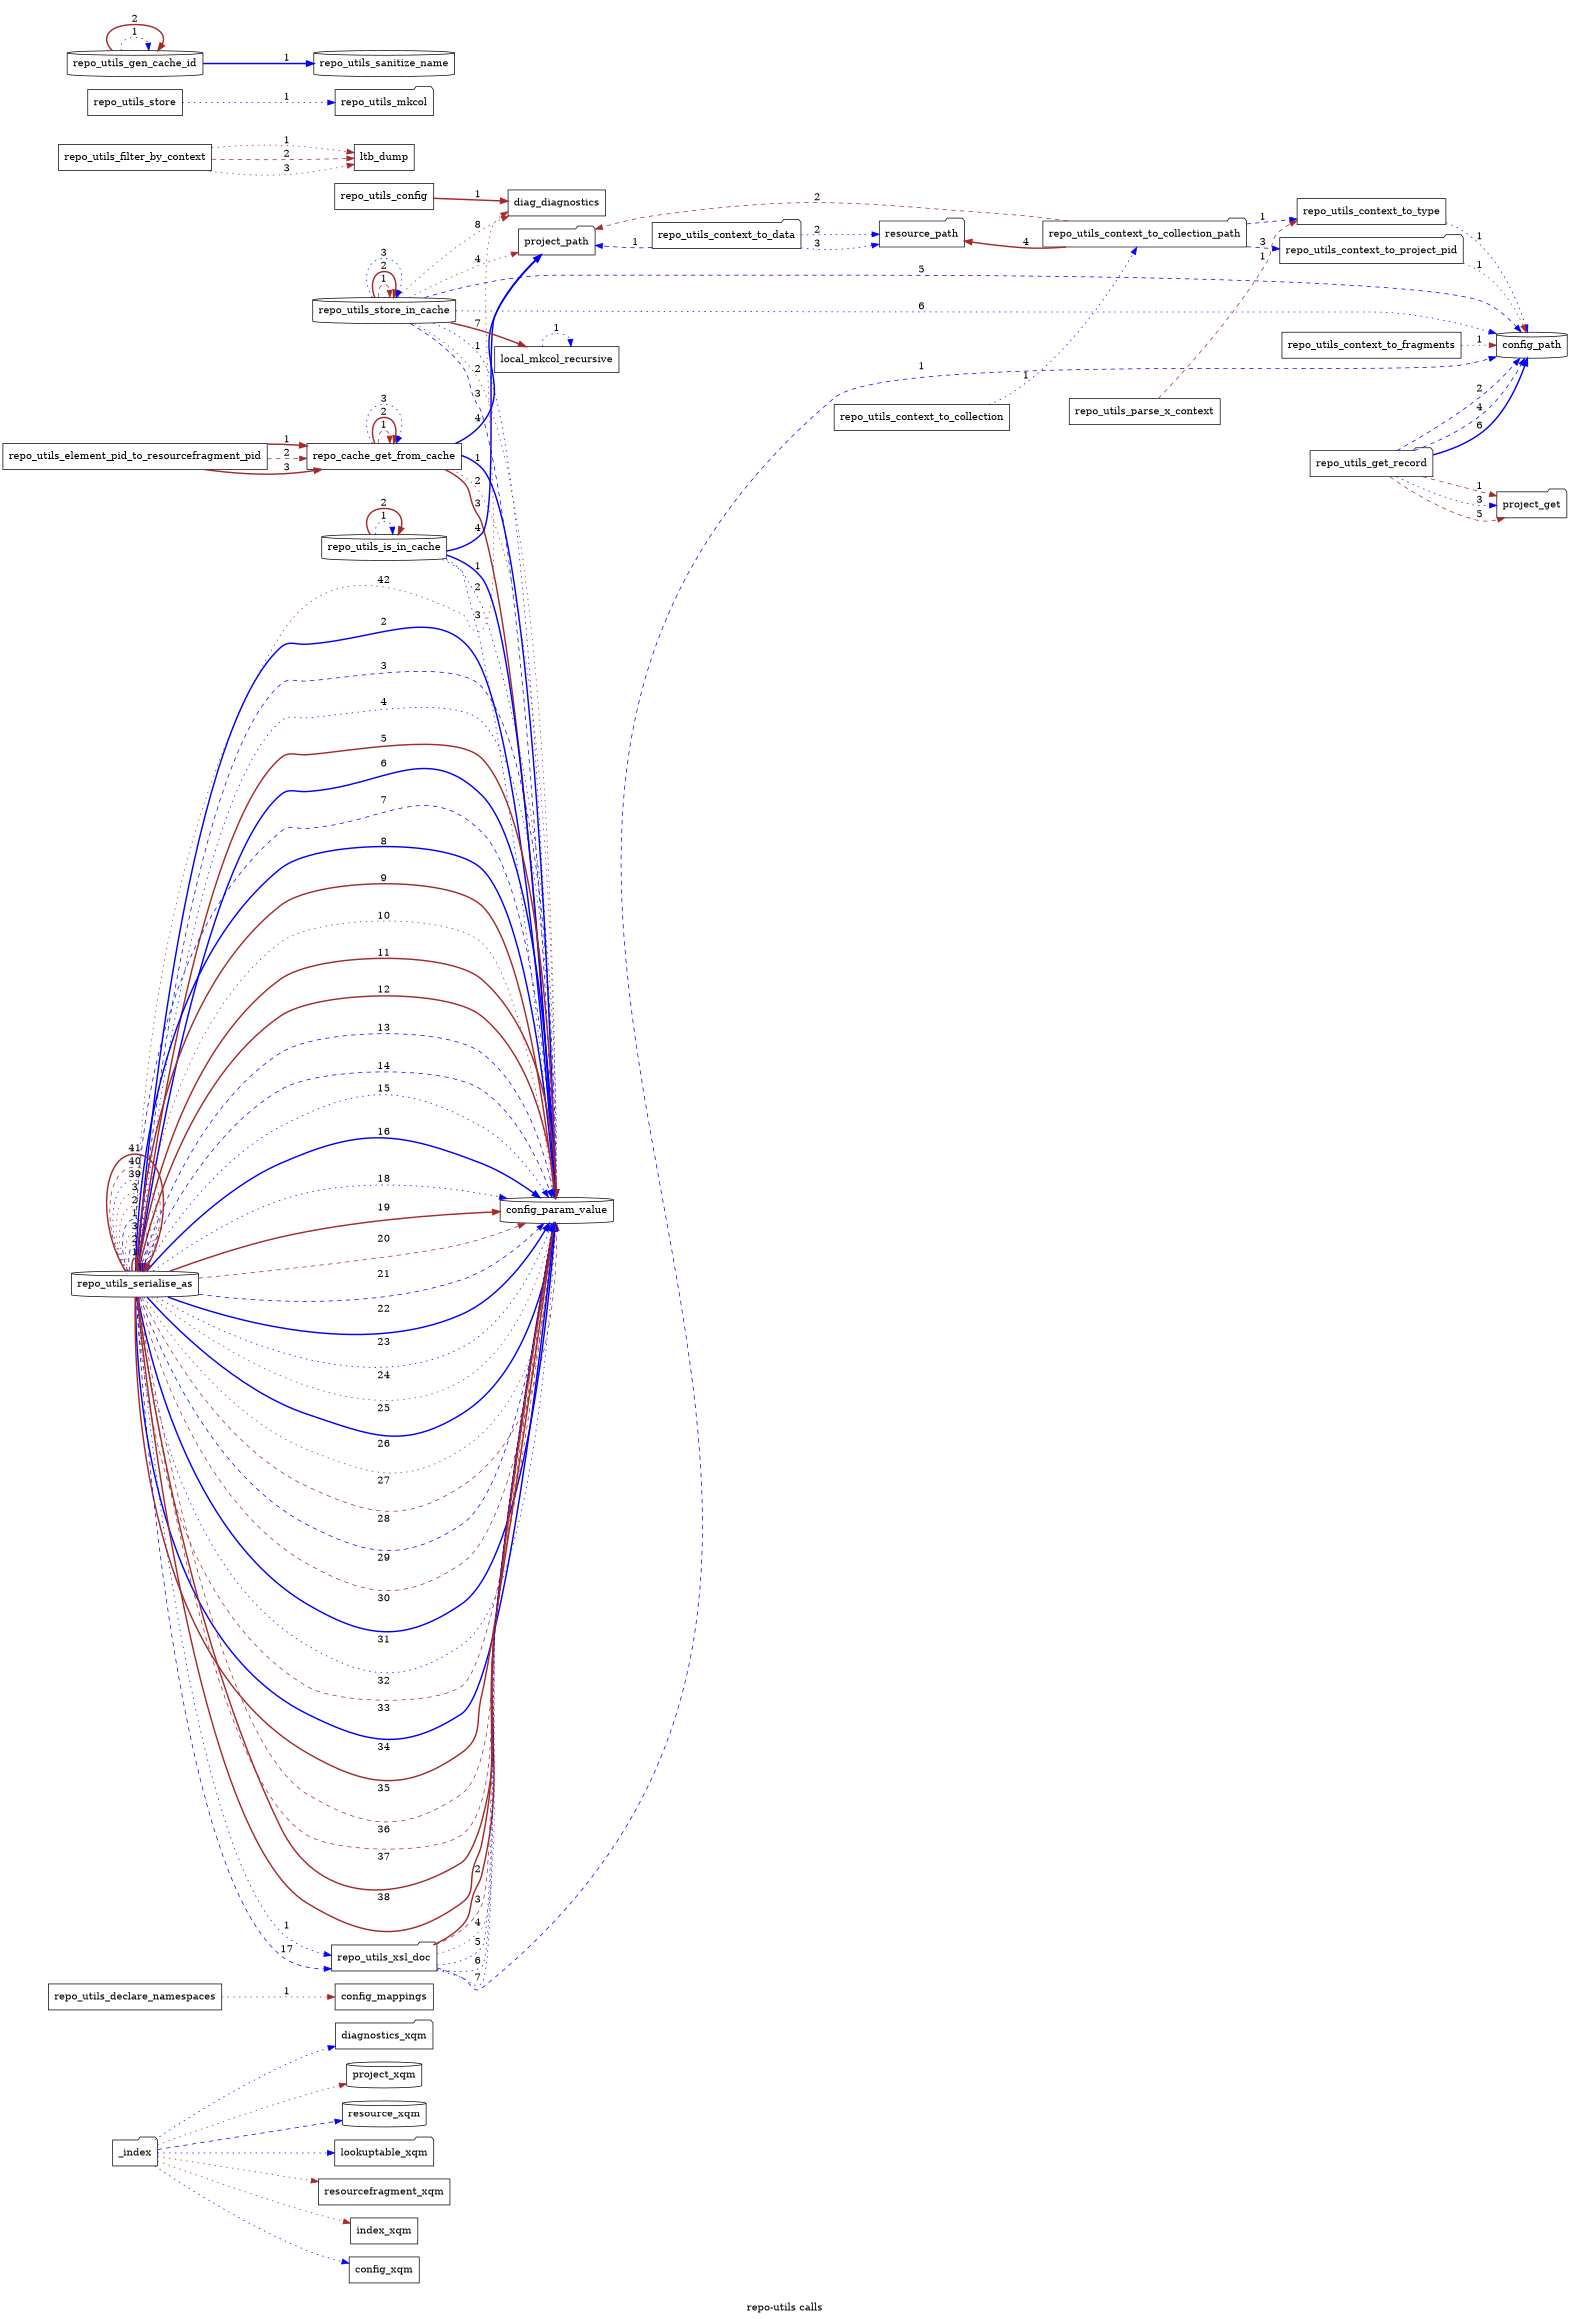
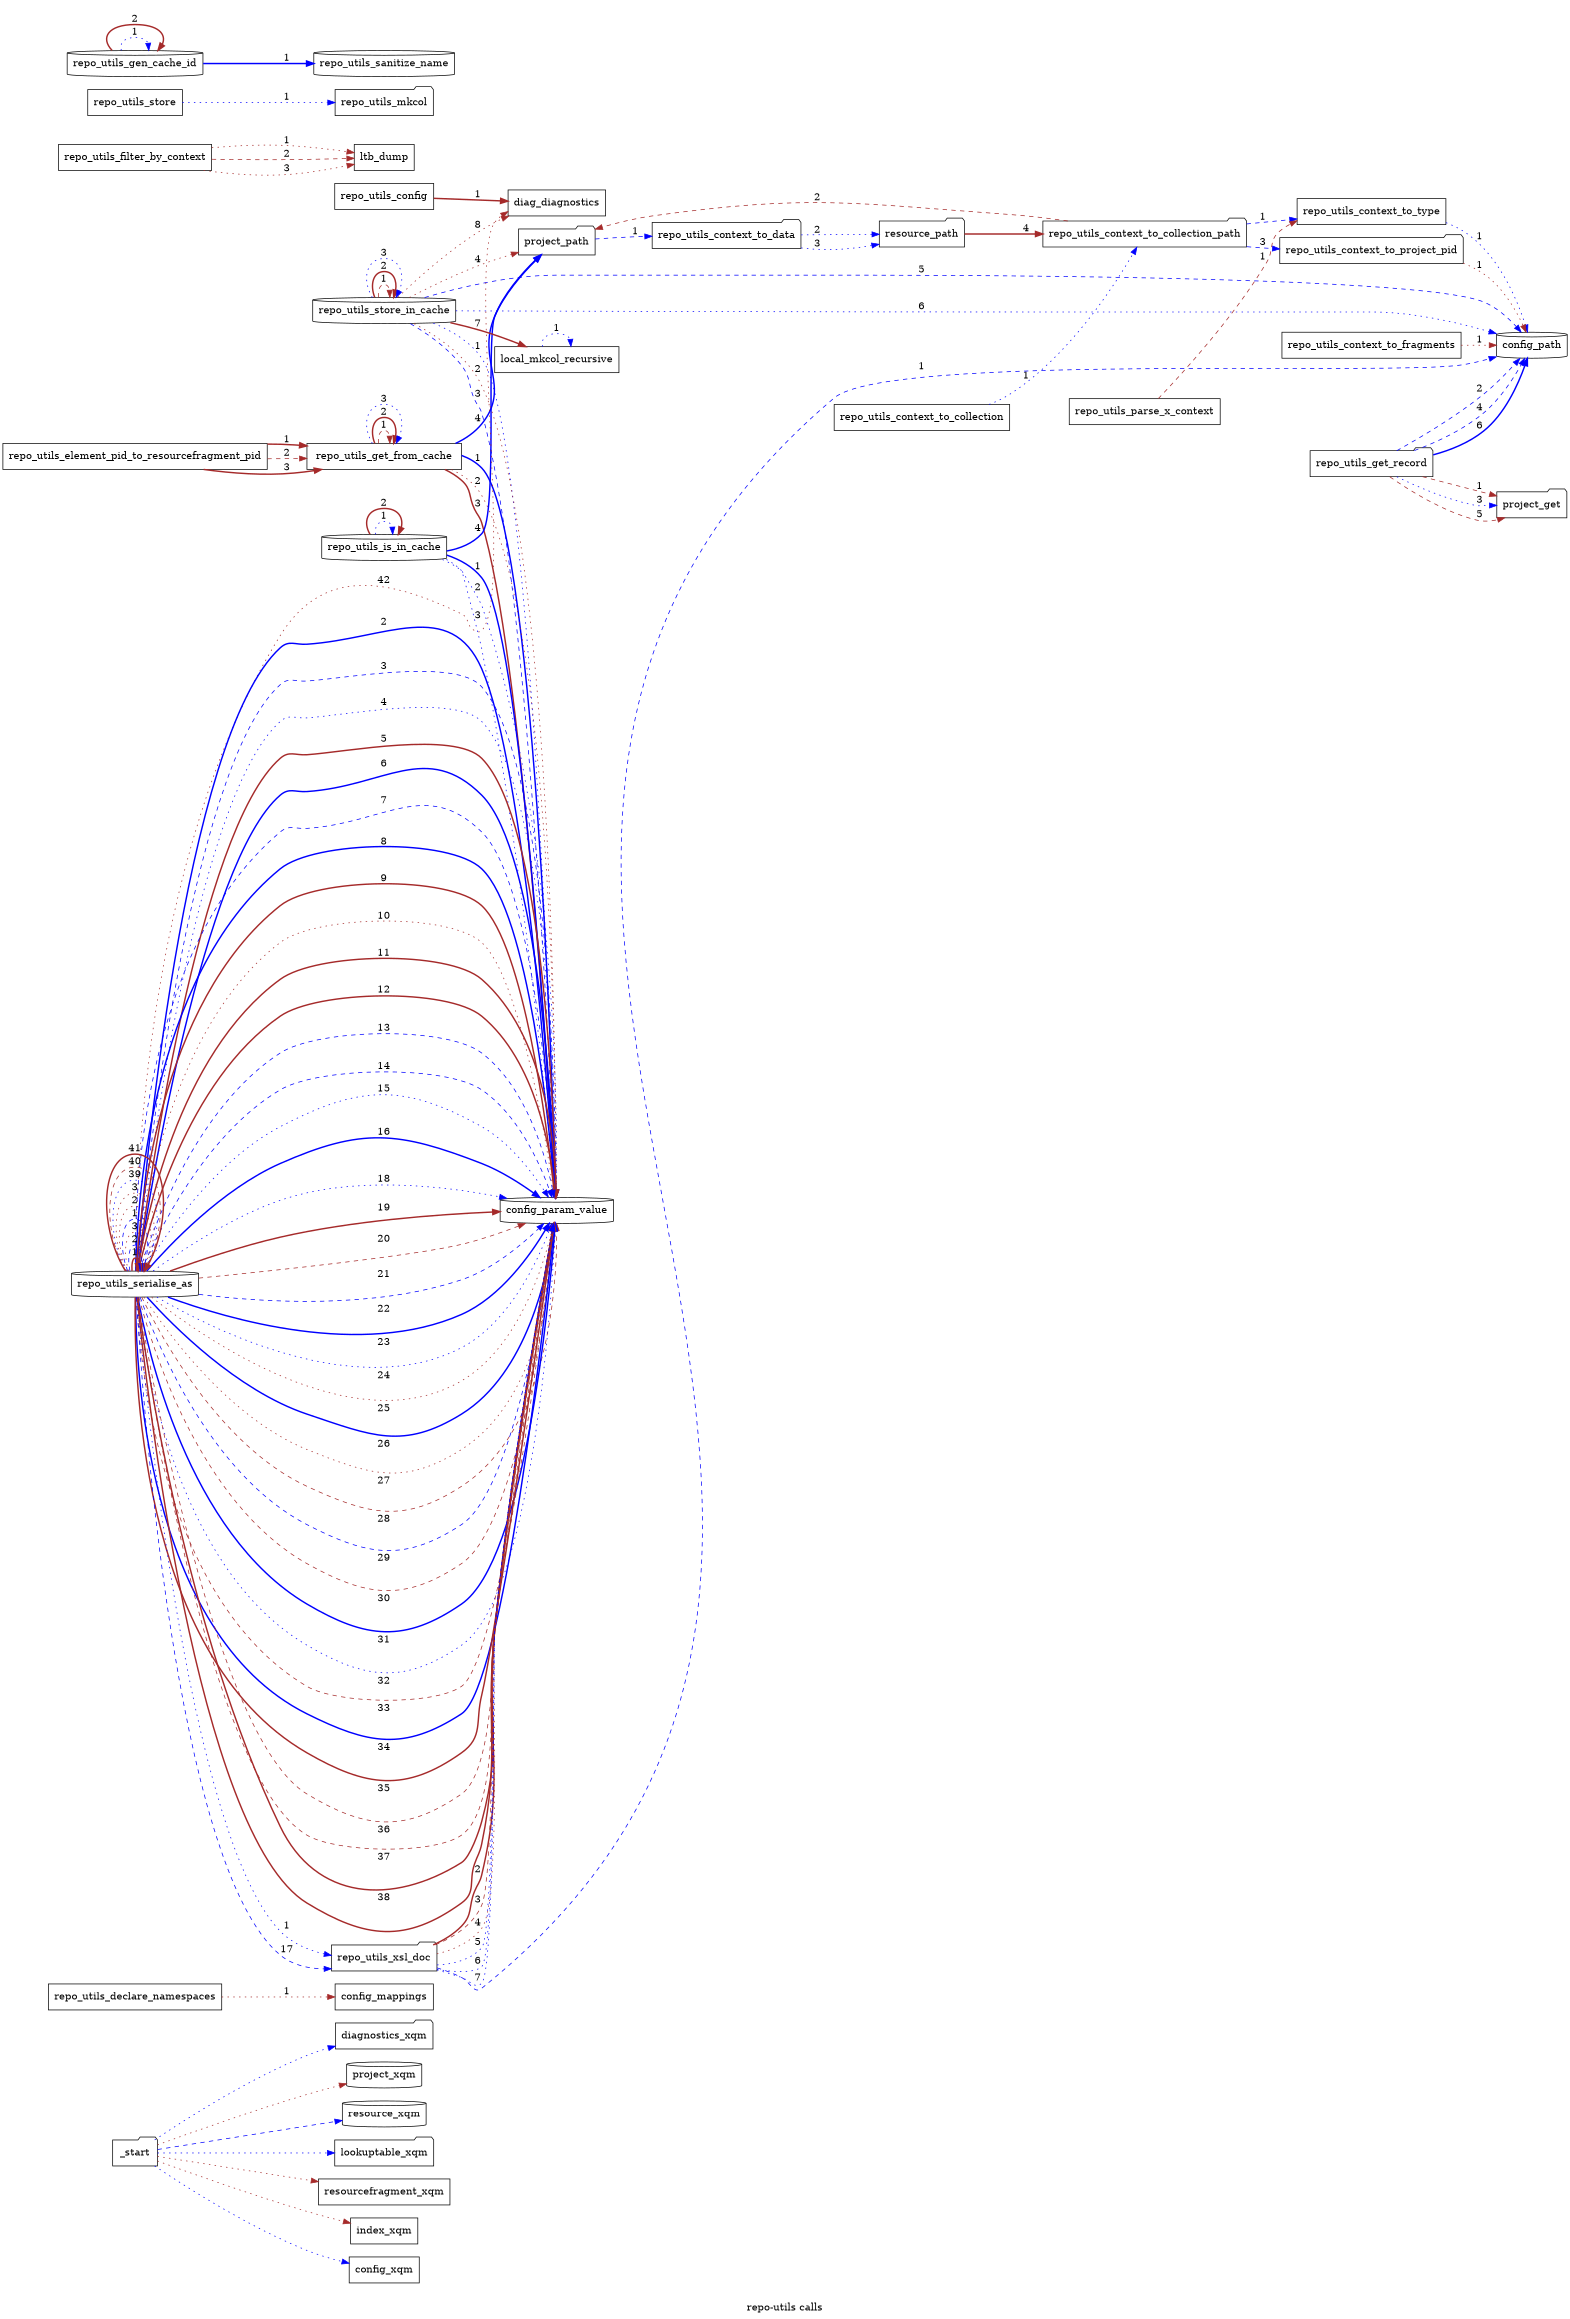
edge "repo_utils_context_to_collection_path" -> "resource_path": reversed
edge "repo_utils_context_to_data" -> "project_path": reversed
node "repo_cache_get_from_cache": label "repo_cache_get_from_cache" -> "repo_utils_get_from_cache"
node "_index": label "_index" -> "_start"
